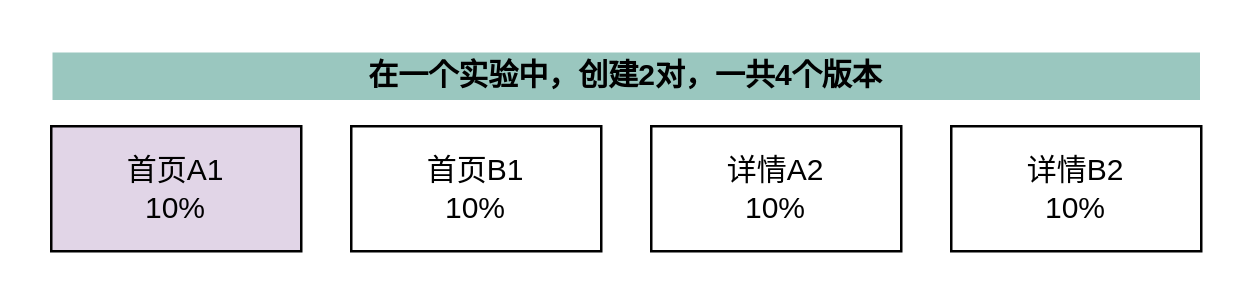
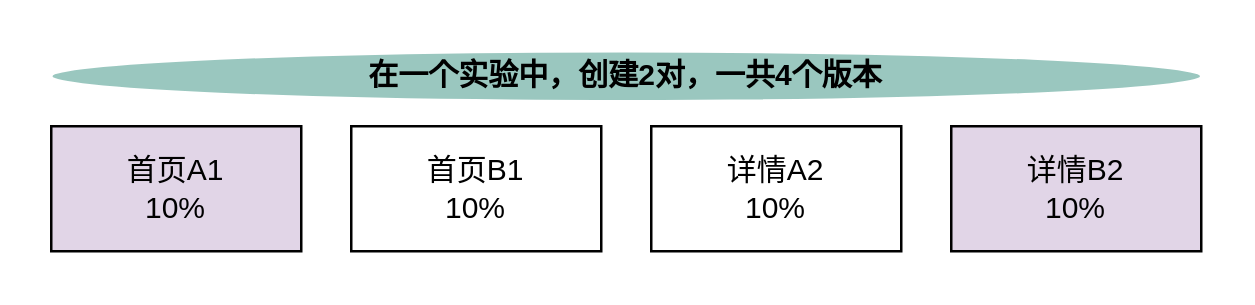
node "在一个实验中，创建2对，一共4个版本": shape rectangle -> ellipse
node "详情B2 10%": fillcolor #ffffff -> #e1d5e7
